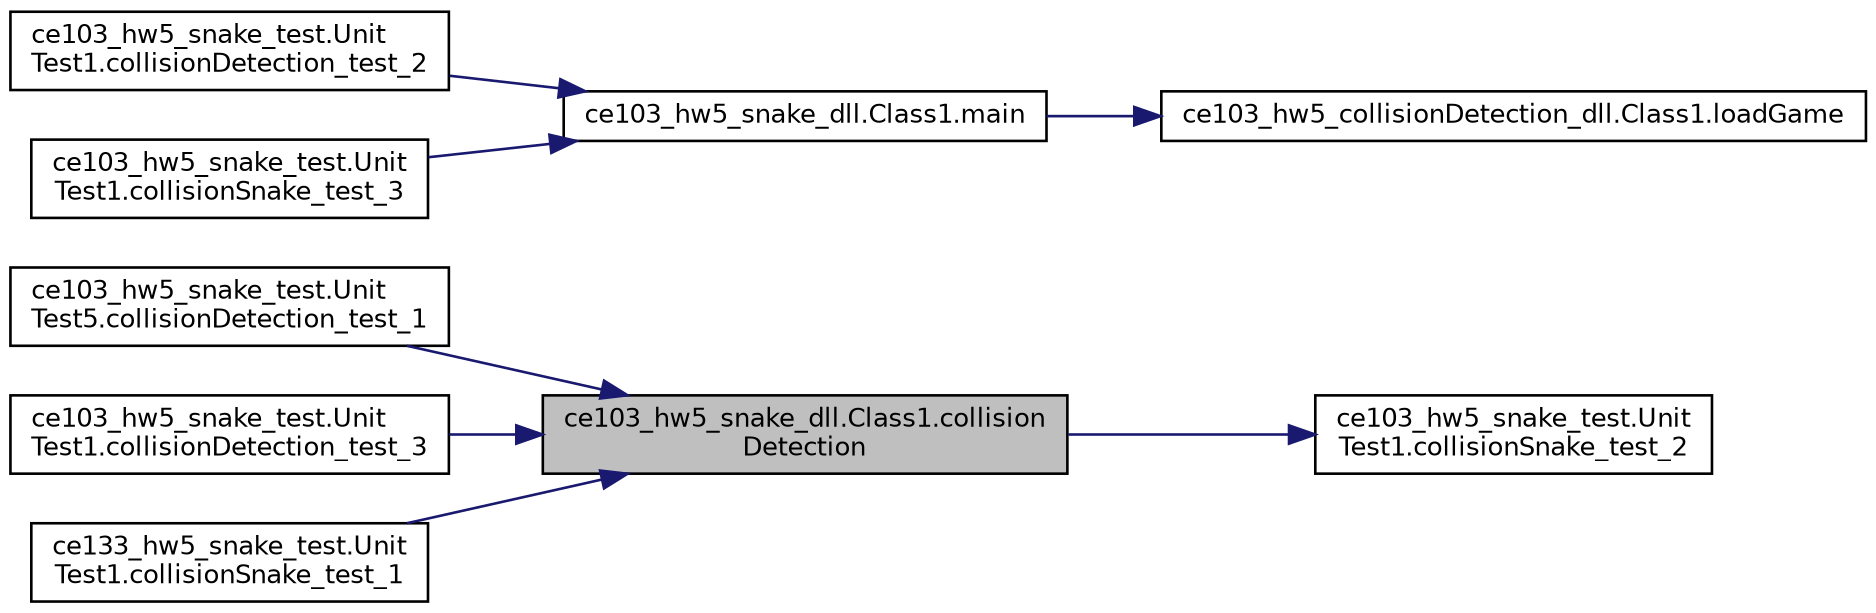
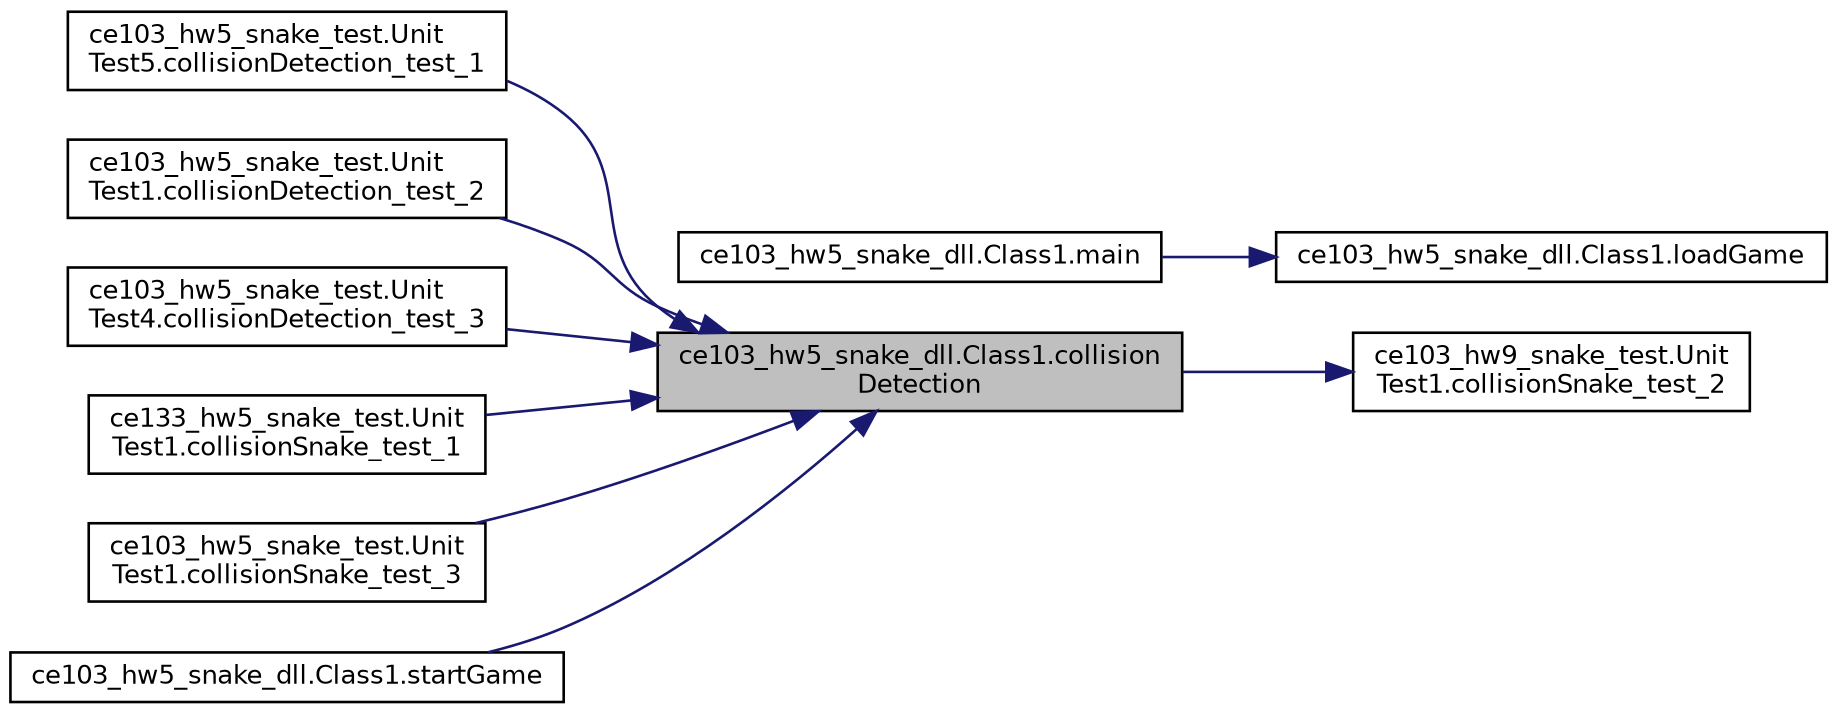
edge "ce103_hw5_snake_test.Unit Test1.collisionDetection_test_2" -> "ce103_hw5_snake_dll.Class1.main": now "ce103_hw5_snake_test.Unit Test1.collisionDetection_test_2" -> "ce103_hw5_snake_dll.Class1.collision Detection"
node "ce103_hw5_collisionDetection_dll.Class1.loadGame": label "ce103_hw5_collisionDetection_dll.Class1.loadGame" -> "ce103_hw5_snake_dll.Class1.loadGame"
edge "ce103_hw5_snake_test.Unit Test1.collisionSnake_test_3" -> "ce103_hw5_snake_dll.Class1.main": now "ce103_hw5_snake_test.Unit Test1.collisionSnake_test_3" -> "ce103_hw5_snake_dll.Class1.collision Detection"
node "ce103_hw5_snake_test.Unit Test1.collisionDetection_test_3": label "ce103_hw5_snake_test.Unit Test1.collisionDetection_test_3" -> "ce103_hw5_snake_test.Unit Test4.collisionDetection_test_3"
node "ce103_hw5_snake_test.Unit Test1.collisionSnake_test_2": label "ce103_hw5_snake_test.Unit Test1.collisionSnake_test_2" -> "ce103_hw9_snake_test.Unit Test1.collisionSnake_test_2"
node "ce103_hw5_snake_dll.Class1.startGame": added
